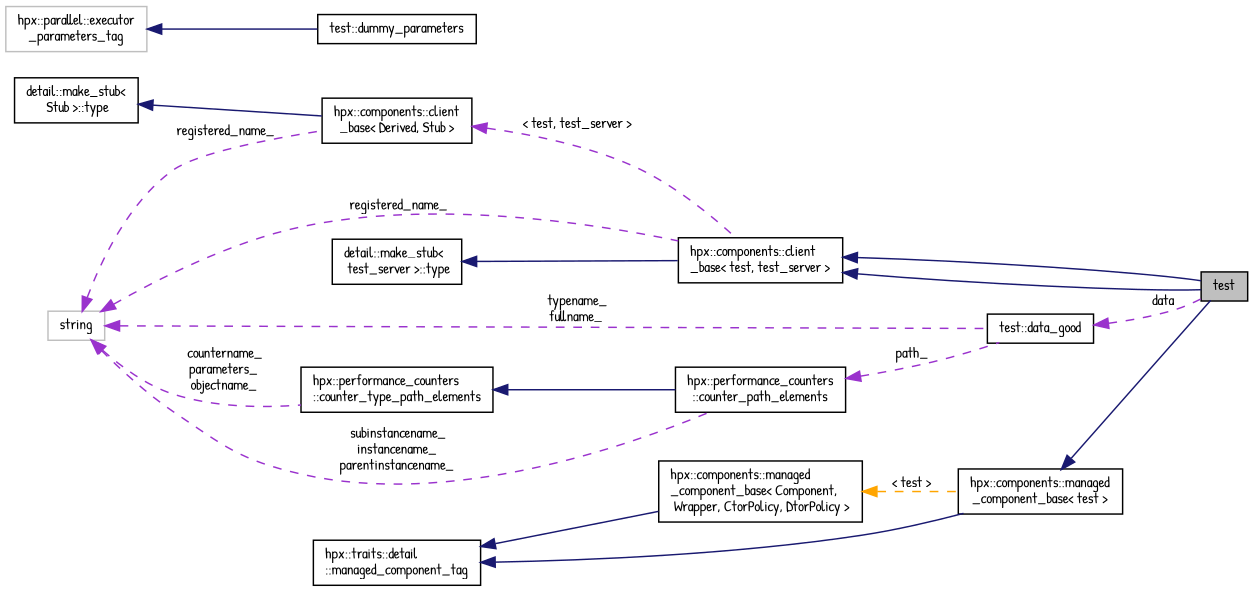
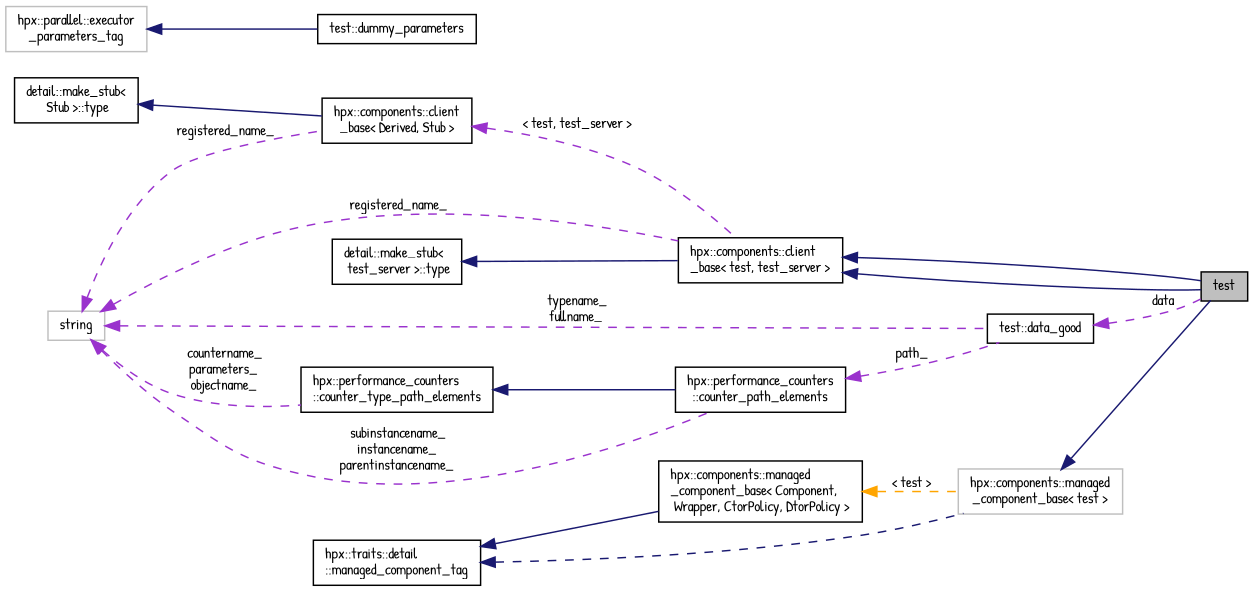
node "hpx::components::managed _component_base< test >": color black -> grey75
edge "hpx::components::managed _component_base< test >" -> "hpx::traits::detail ::managed_component_tag": style solid -> dashed
